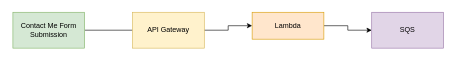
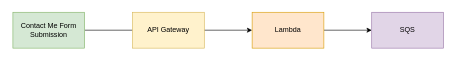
node "Lambda": size 72x27 -> 72x36
